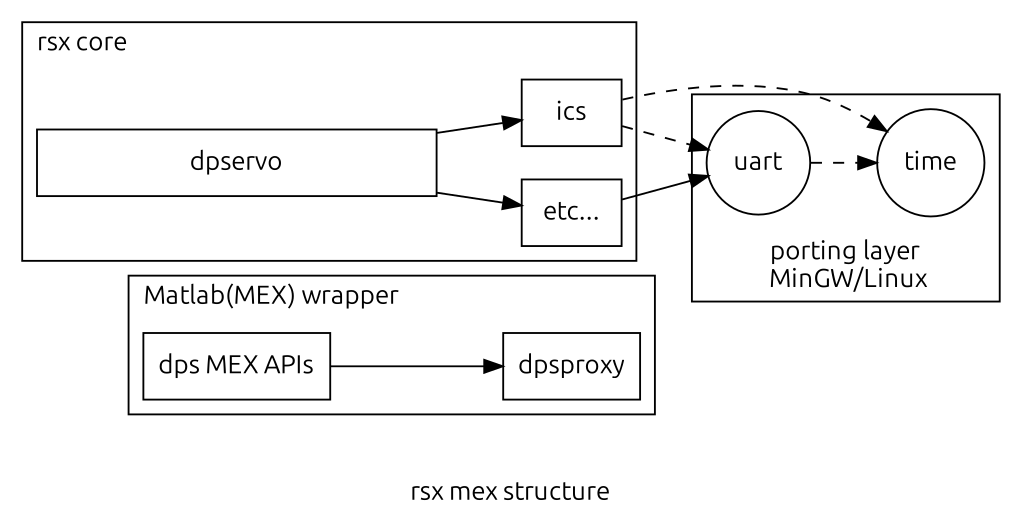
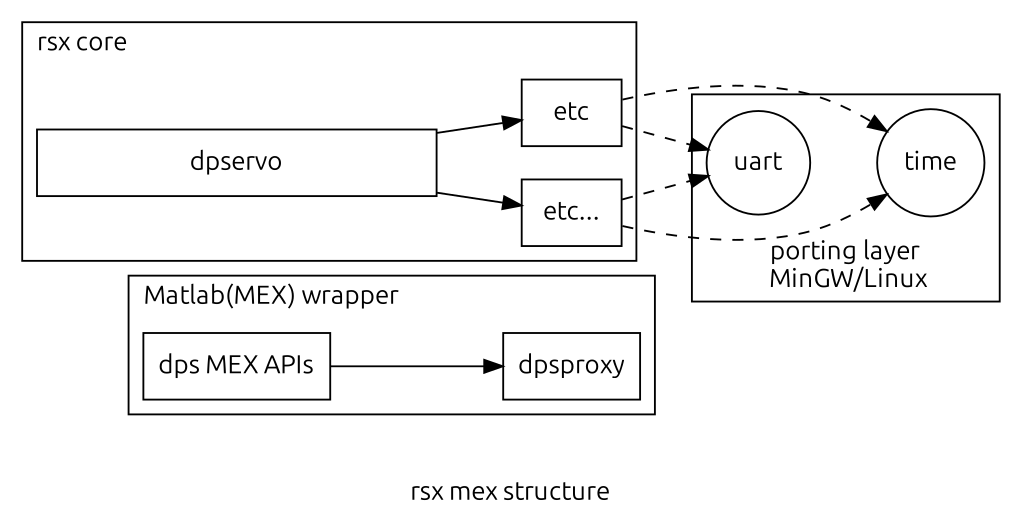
node "ics": label "ics" -> "etc"
edge "uart" -> "time": now "etc..." -> "time"
edge "etc..." -> "uart": style solid -> dashed
